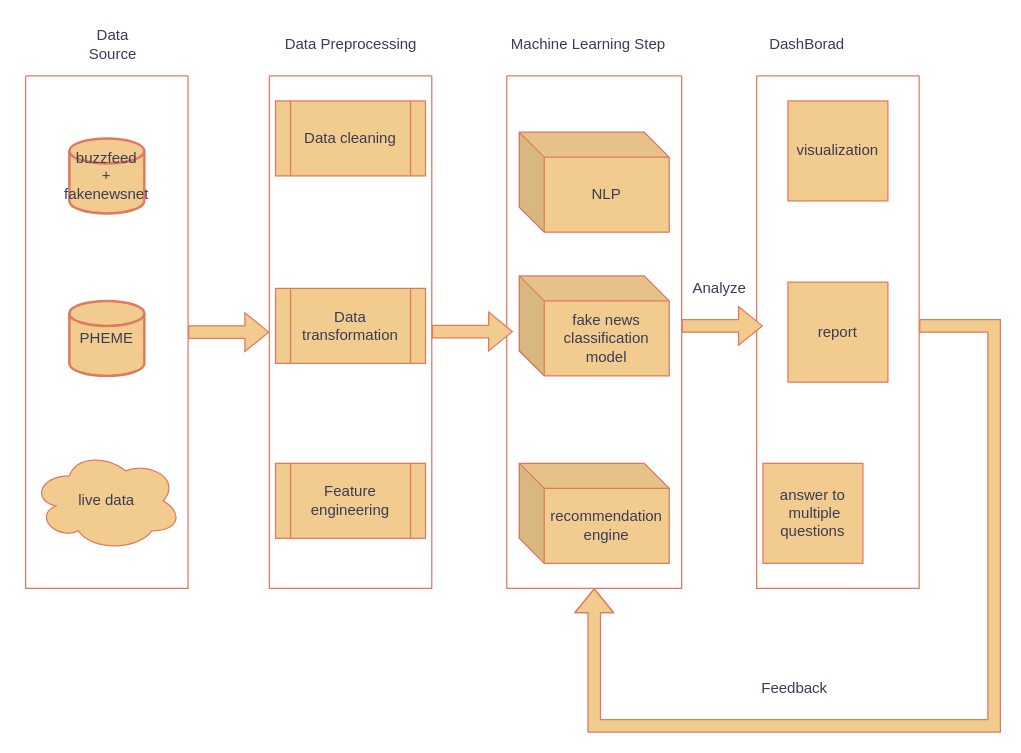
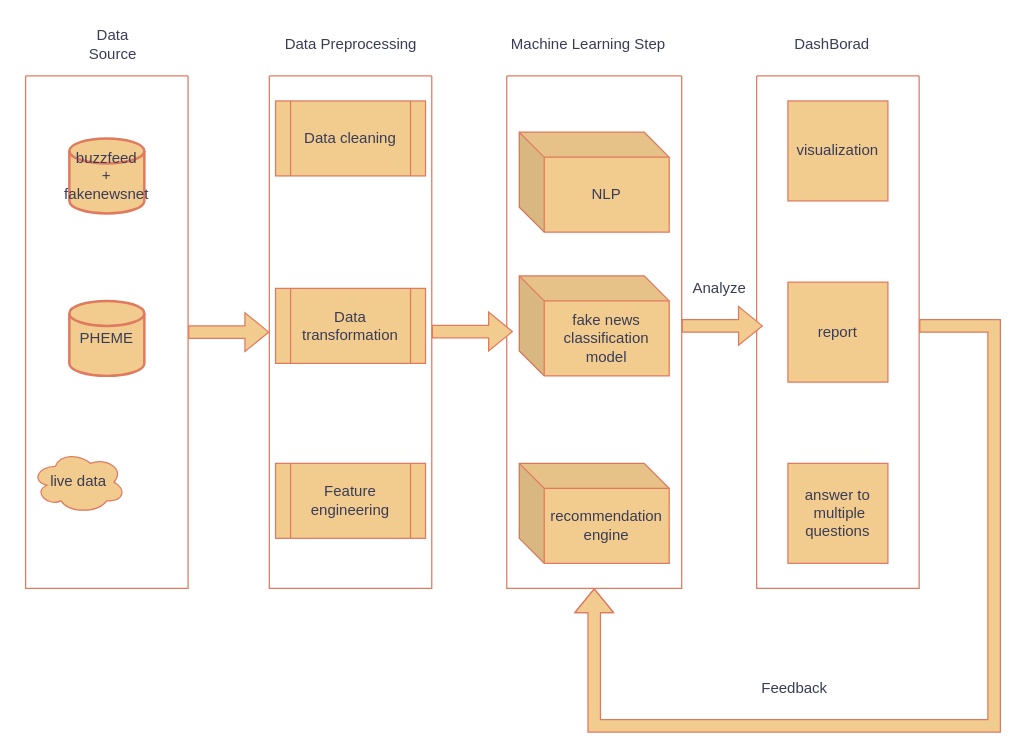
node "DashBorad": moved (807, 44) -> (832, 44)
node "live data": size 150x100 -> 94x63
node "answer to multiple questions": moved (813, 513) -> (838, 513)
